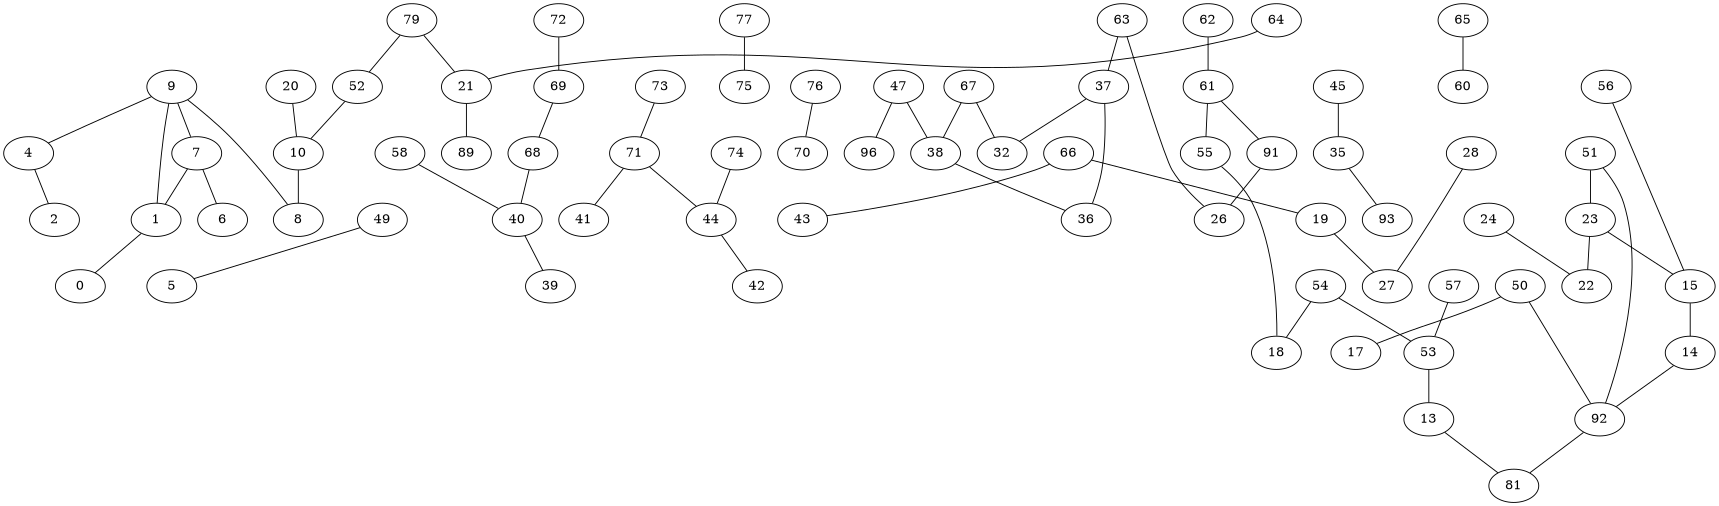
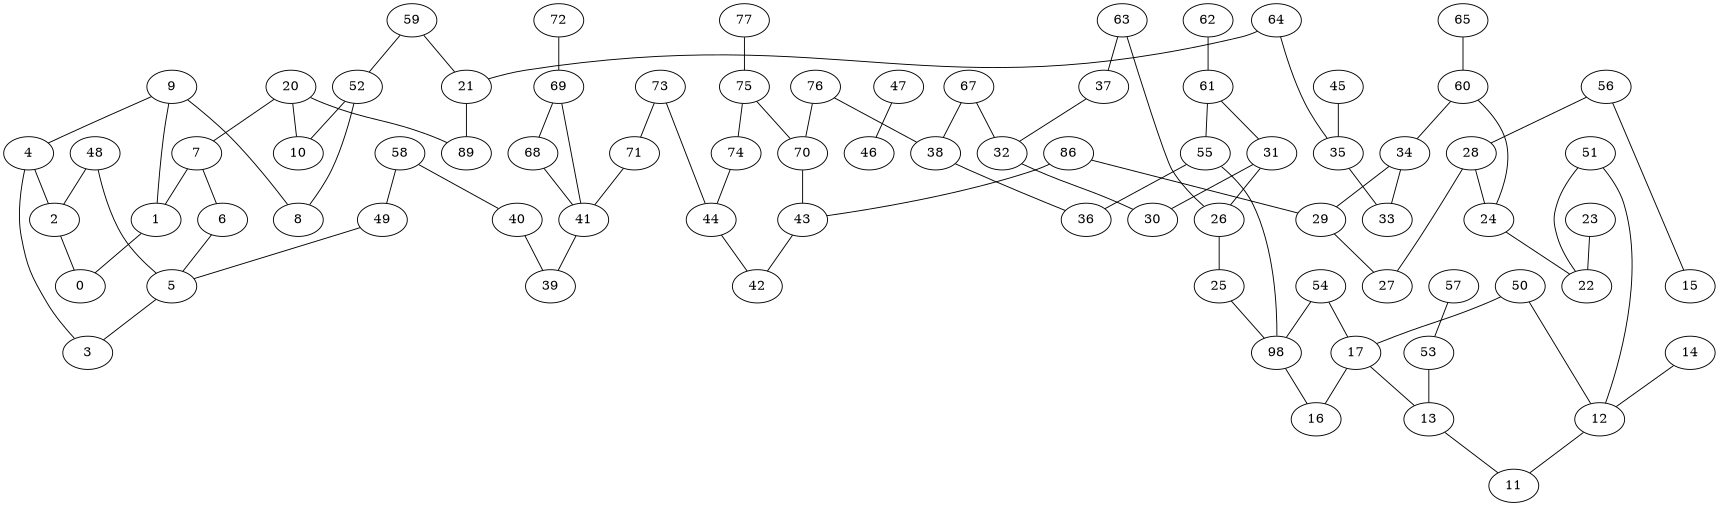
node "79": label "79" -> "59"
edge "64" -- "35": added
edge "9" -- "7": now "20" -- "7"
edge "20" -- "89": added
edge "75" -- "74": added
edge "75" -- "70": added
edge "47" -- "38": now "76" -- "38"
edge "56" -- "28": added
edge "60" -- "24": added
node "48": added
edge "69" -- "41": added
node "96": label "96" -> "46"
node "66": label "66" -> "86"
node "91": label "91" -> "31"
node "34": added
edge "37" -- "36": now "55" -- "36"
edge "68" -- "40": now "68" -- "41"
edge "10" -- "8": now "52" -- "8"
edge "58" -- "49": added
edge "71" -- "44": now "73" -- "44"
edge "70" -- "43": added
edge "28" -- "24": added
edge "51" -- "23": now "51" -- "22"
node "30": added
node "19": label "19" -> "29"
node "93": label "93" -> "33"
edge "2" -- "0": added
edge "6" -- "5": added
edge "41" -- "39": added
edge "43" -- "42": added
edge "23" -- "15": removed
node "25": added
edge "54" -- "53": now "54" -- "17"
edge "15" -- "14": removed
node "3": added
node "18": label "18" -> "98"
edge "17" -- "13": added
node "16": added
node "92": label "92" -> "12"
node "81": label "81" -> "11"
